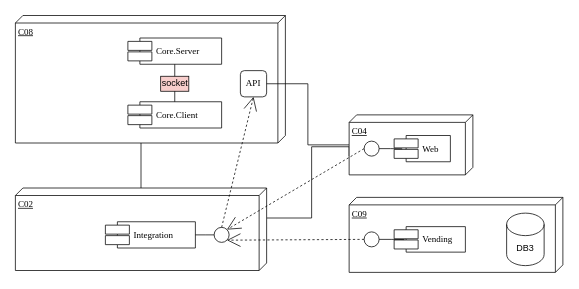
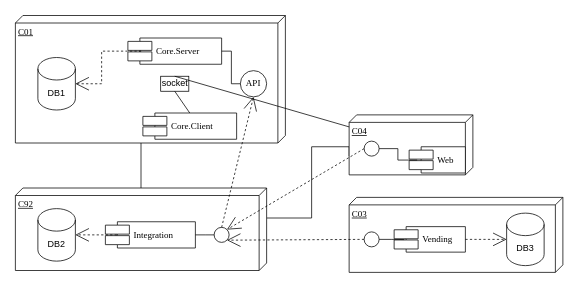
node "C08": label "C08" -> "C01"
edge "Core.Server" -> "DB1": added
edge "Core.Server" -- "socket": now "C04" -- "socket"
node "DB1": added
node "socket": fillcolor #f8cecc -> #ffffff
node "API": shape rounded rectangle -> ellipse
edge "API" -- "C04": now "API" -- "Core.Server"
node "Core.Client": moved (175, 115) -> (190, 126)
node "Web": moved (422, 149) -> (437, 160)
node "C02": label "C02" -> "C92"
node "C09": label "C09" -> "C03"
node "DB2": added
edge "Integration" -> "DB2": added
edge "Vending" -> "DB3": added
